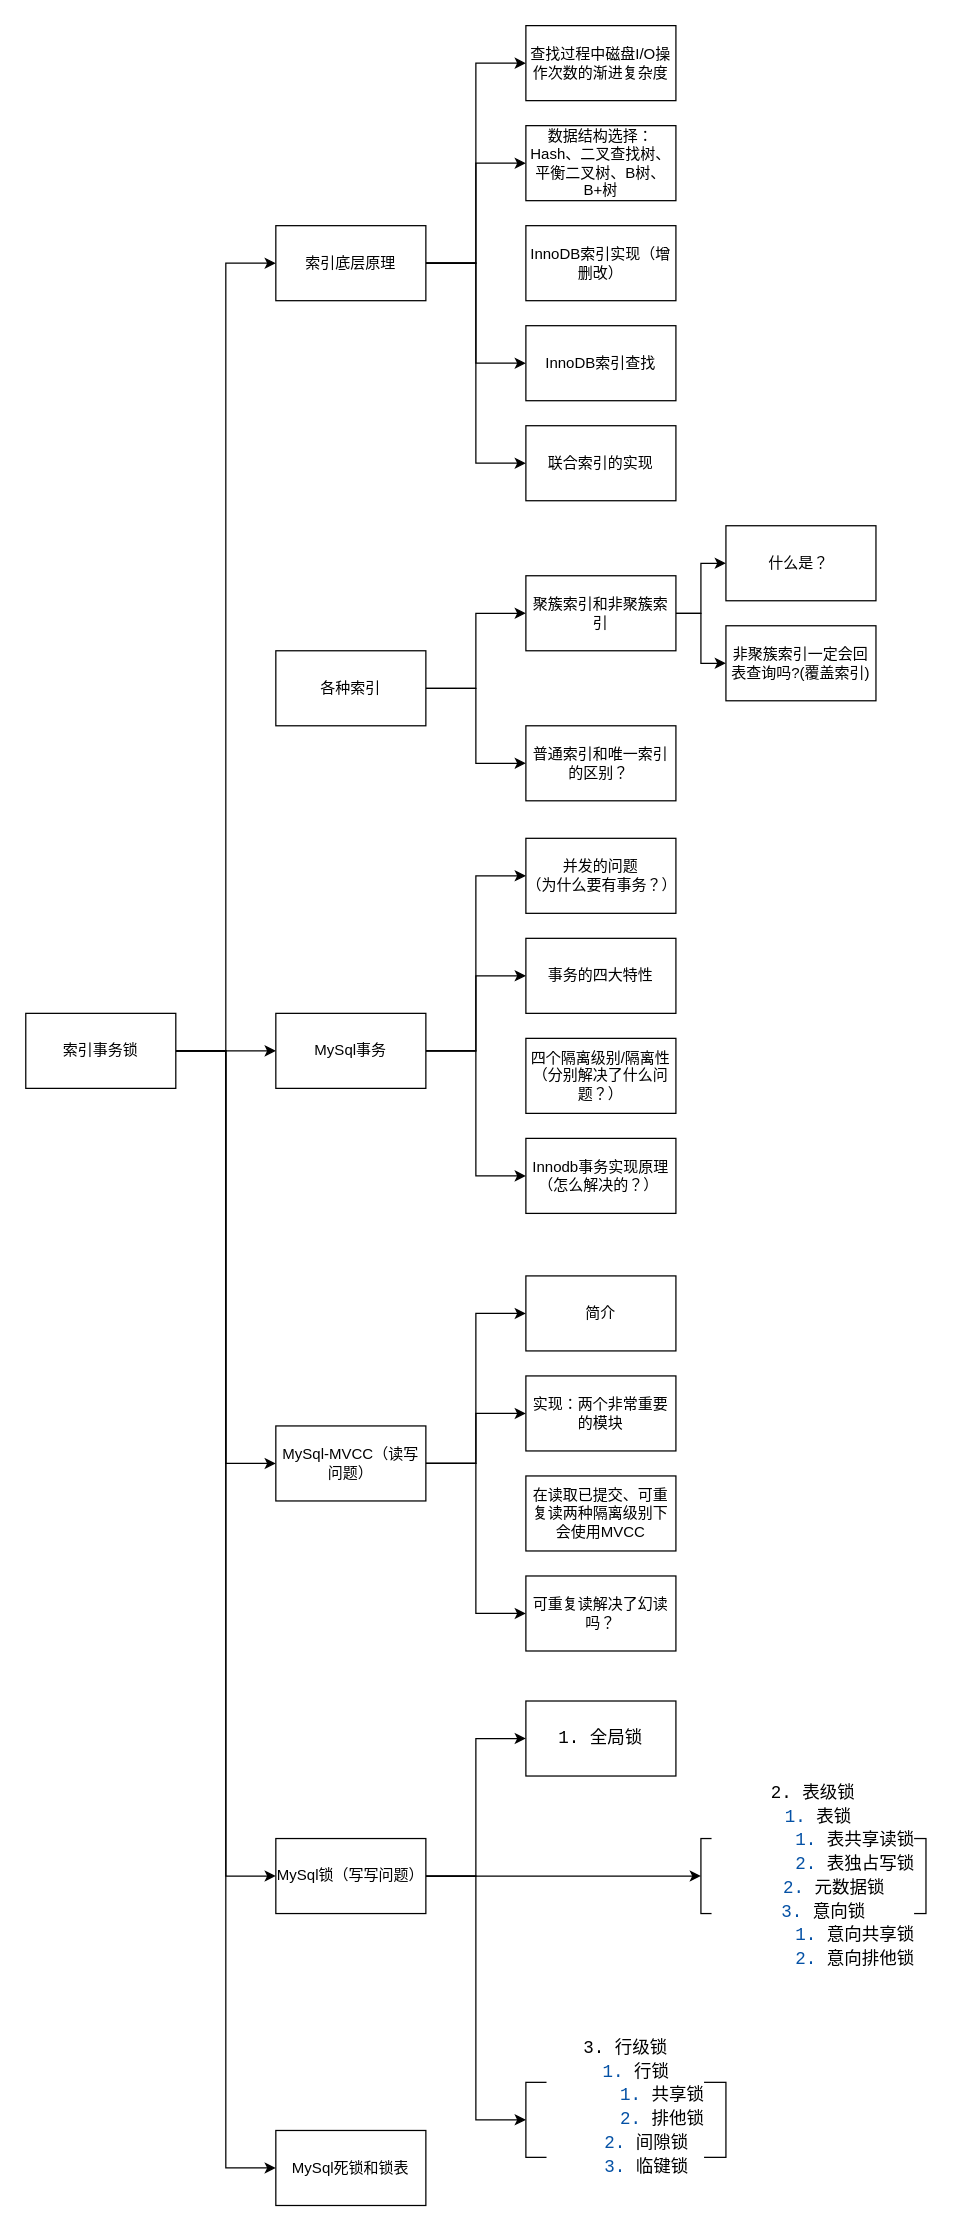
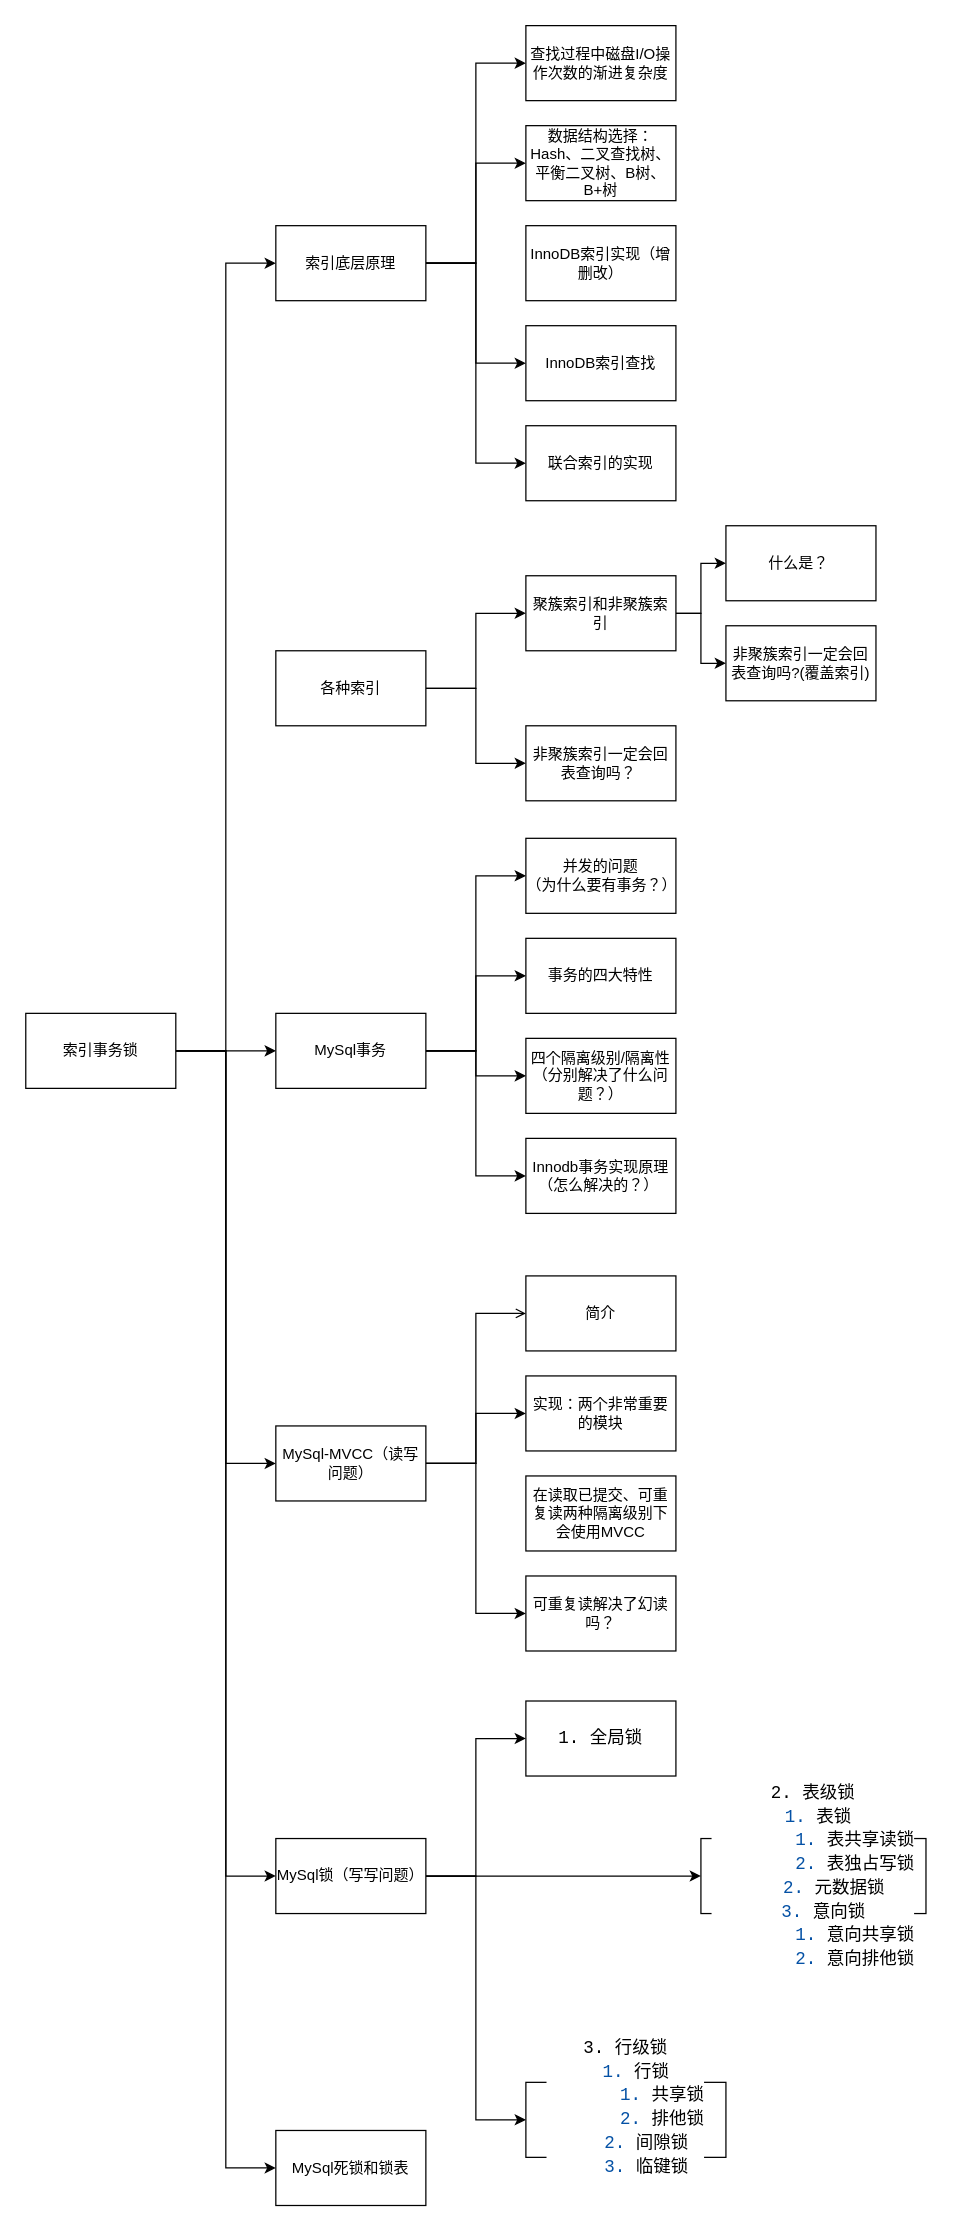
node "普通索引和唯一索引的区别？": label "普通索引和唯一索引的区别？" -> "非聚簇索引一定会回表查询吗？"
edge "MySql事务" -> "四个隔离级别/隔离性（分别解决了什么问题？）": added
edge "MySql-MVCC（读写问题）" -> "简介": arrowhead classic -> open
